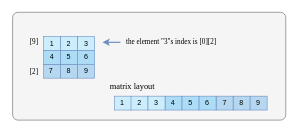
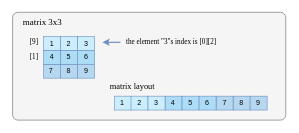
node "matrix 3x3": added
node "[1]": added
node "[2]": removed
